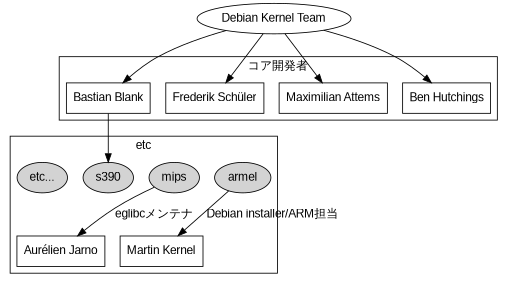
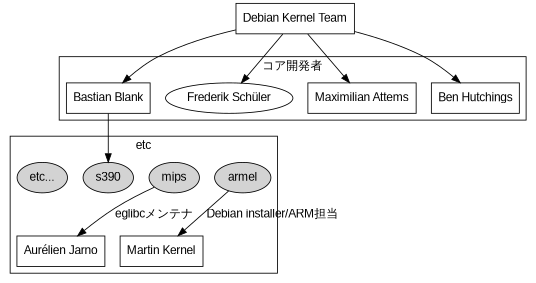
node "Debian Kernel Team": shape ellipse -> box
node "Frederik Schüler": shape box -> ellipse
